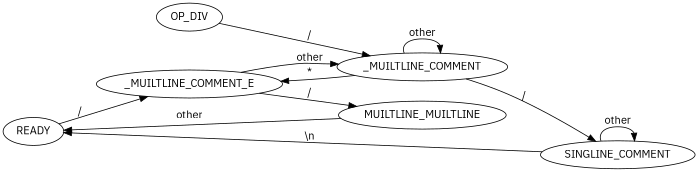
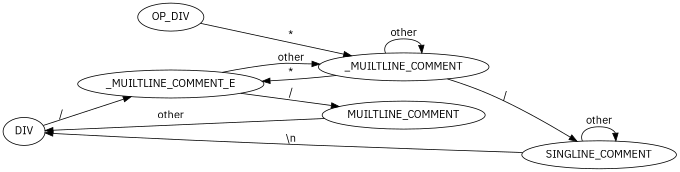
edge "OP_DIV" -> "_MUILTLINE_COMMENT": label "/" -> "*"
node "MUILTLINE_MUILTLINE": label "MUILTLINE_MUILTLINE" -> "MUILTLINE_COMMENT"
node "READY": label "READY" -> "DIV"
